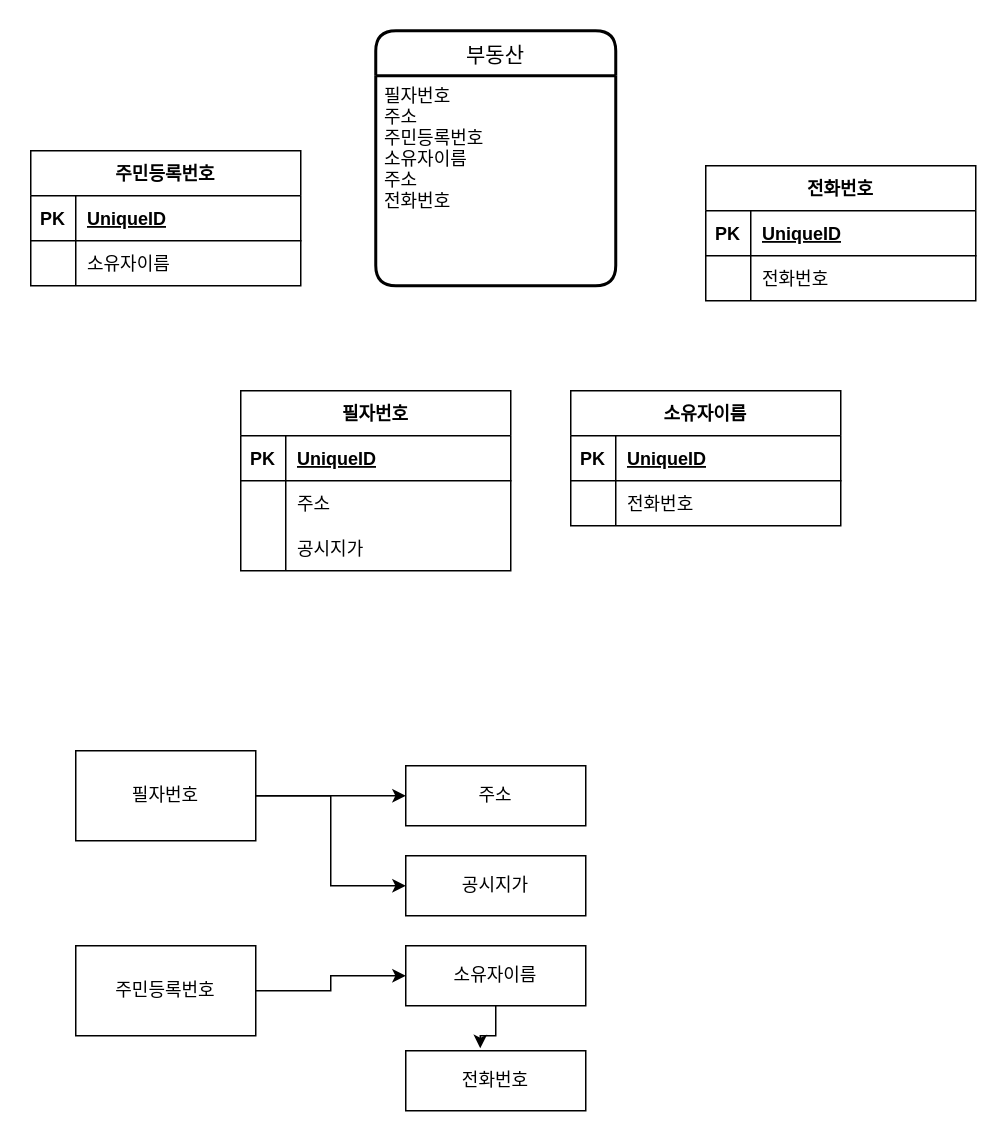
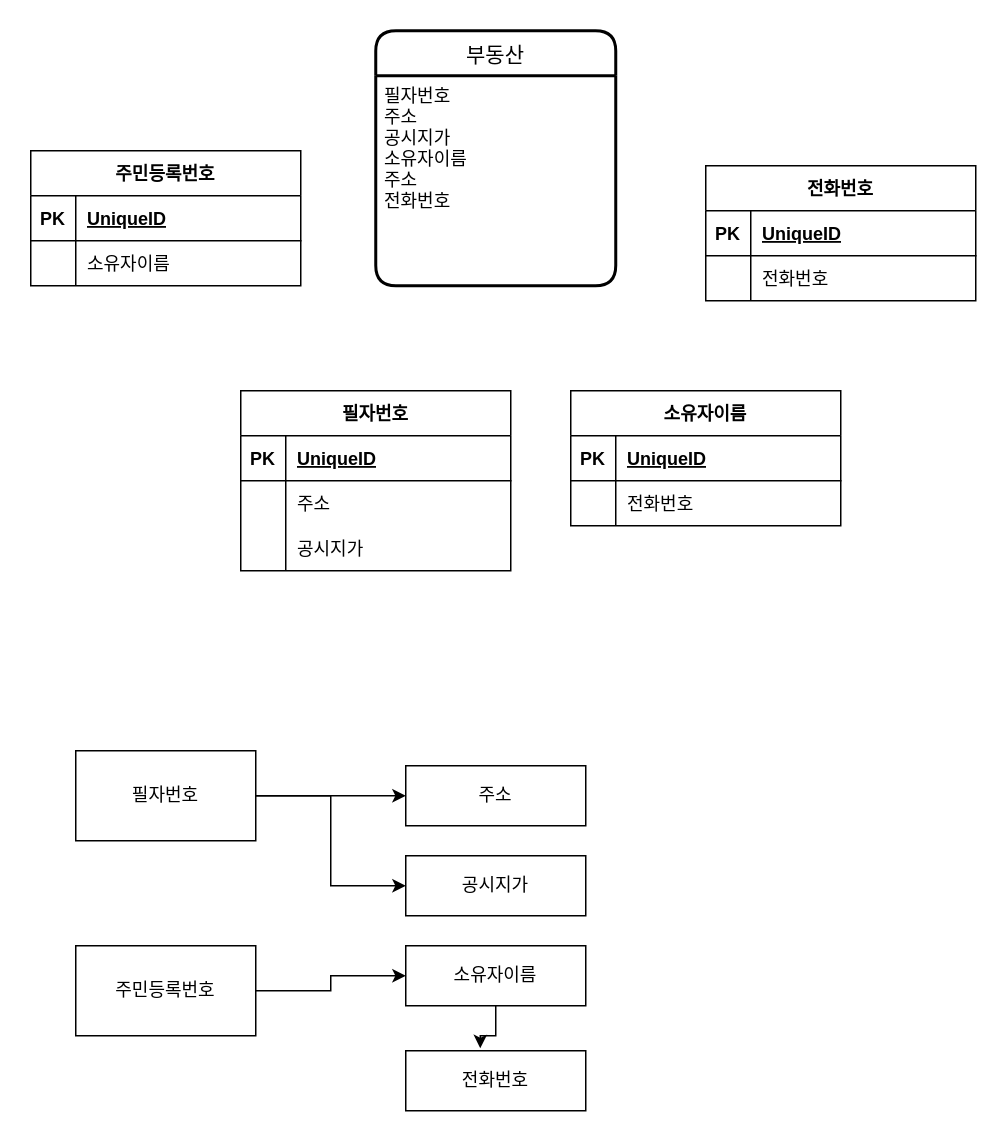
node "필자번호 주소 주민등록번호 소유자이름 주소 전화번호": label "필자번호 주소 주민등록번호 소유자이름 주소 전화번호" -> "필자번호 주소 공시지가 소유자이름 주소 전화번호"
